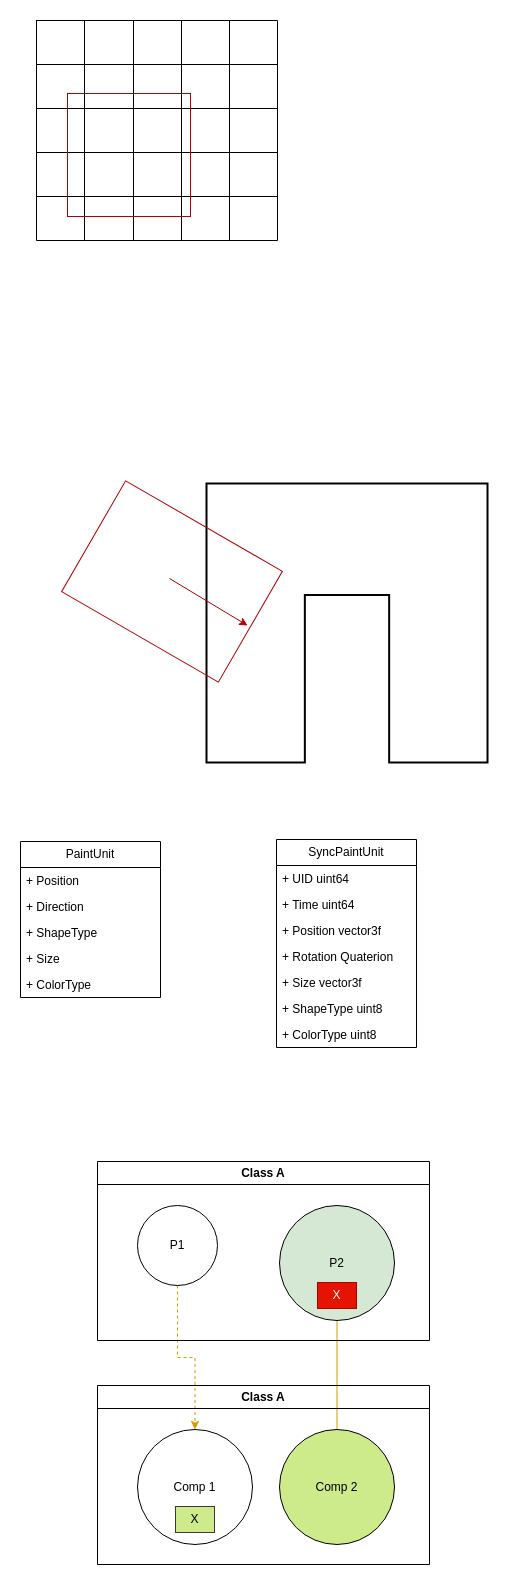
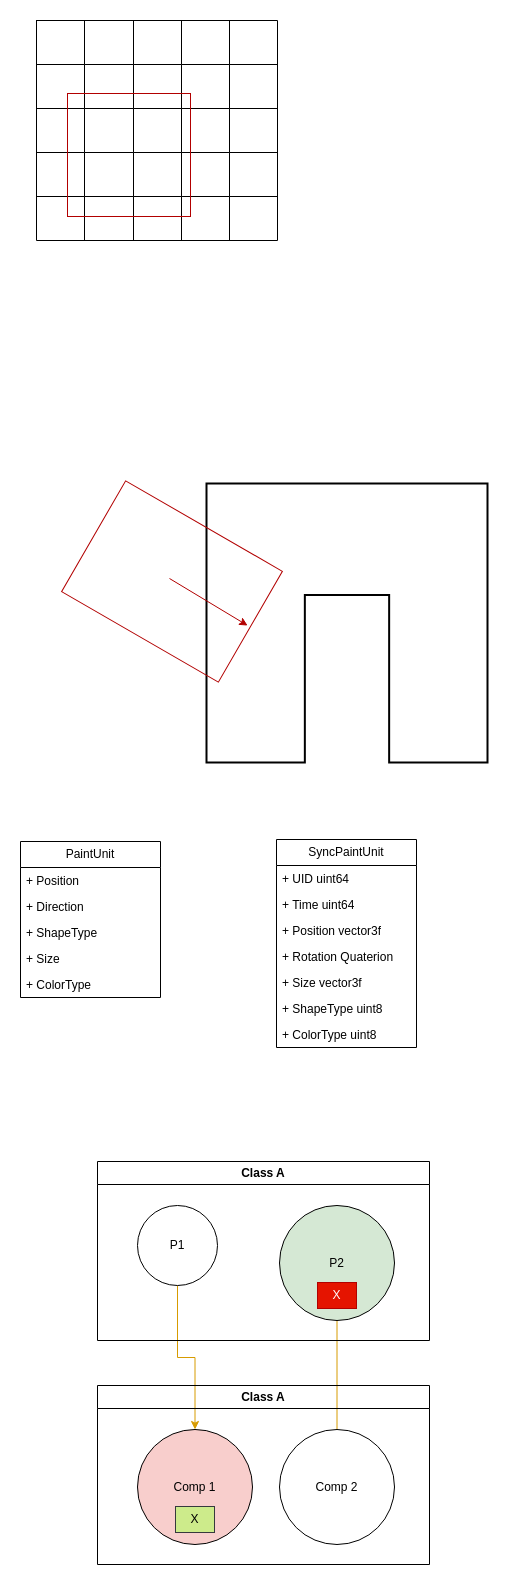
edge "P1" -> "Comp 1": style dashed -> solid
node "Comp 1": fillcolor #ffffff -> #f8cecc
node "Comp 2": fillcolor #cdeb8b -> #ffffff
